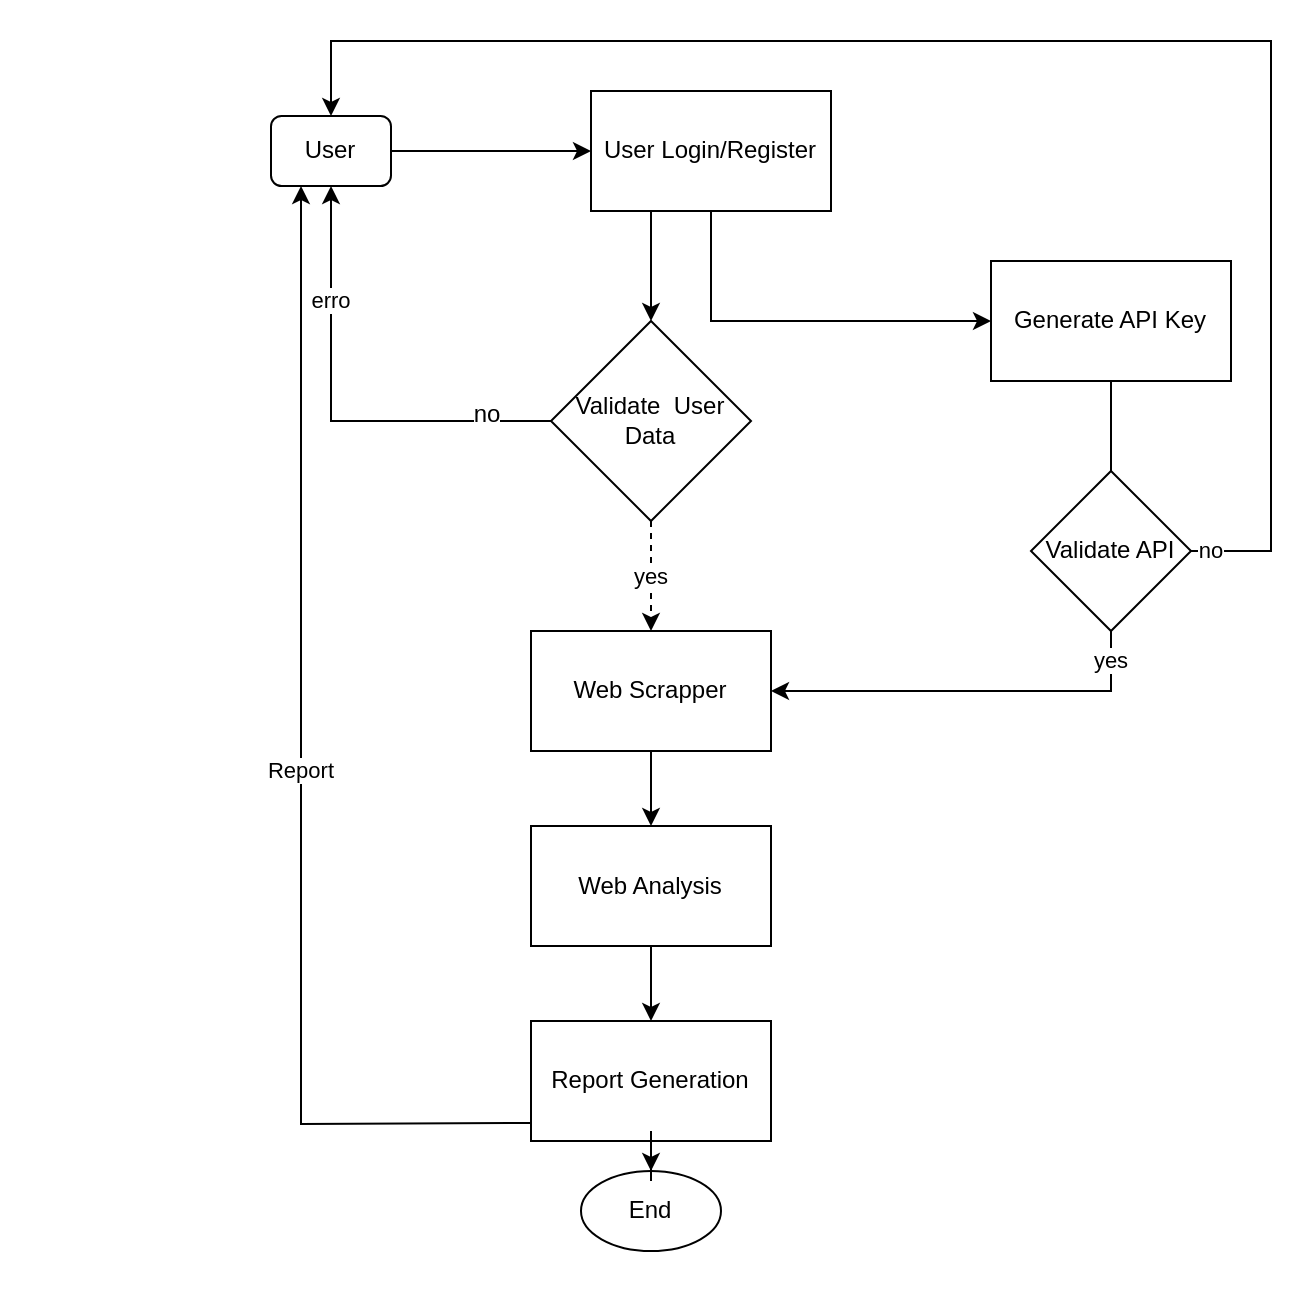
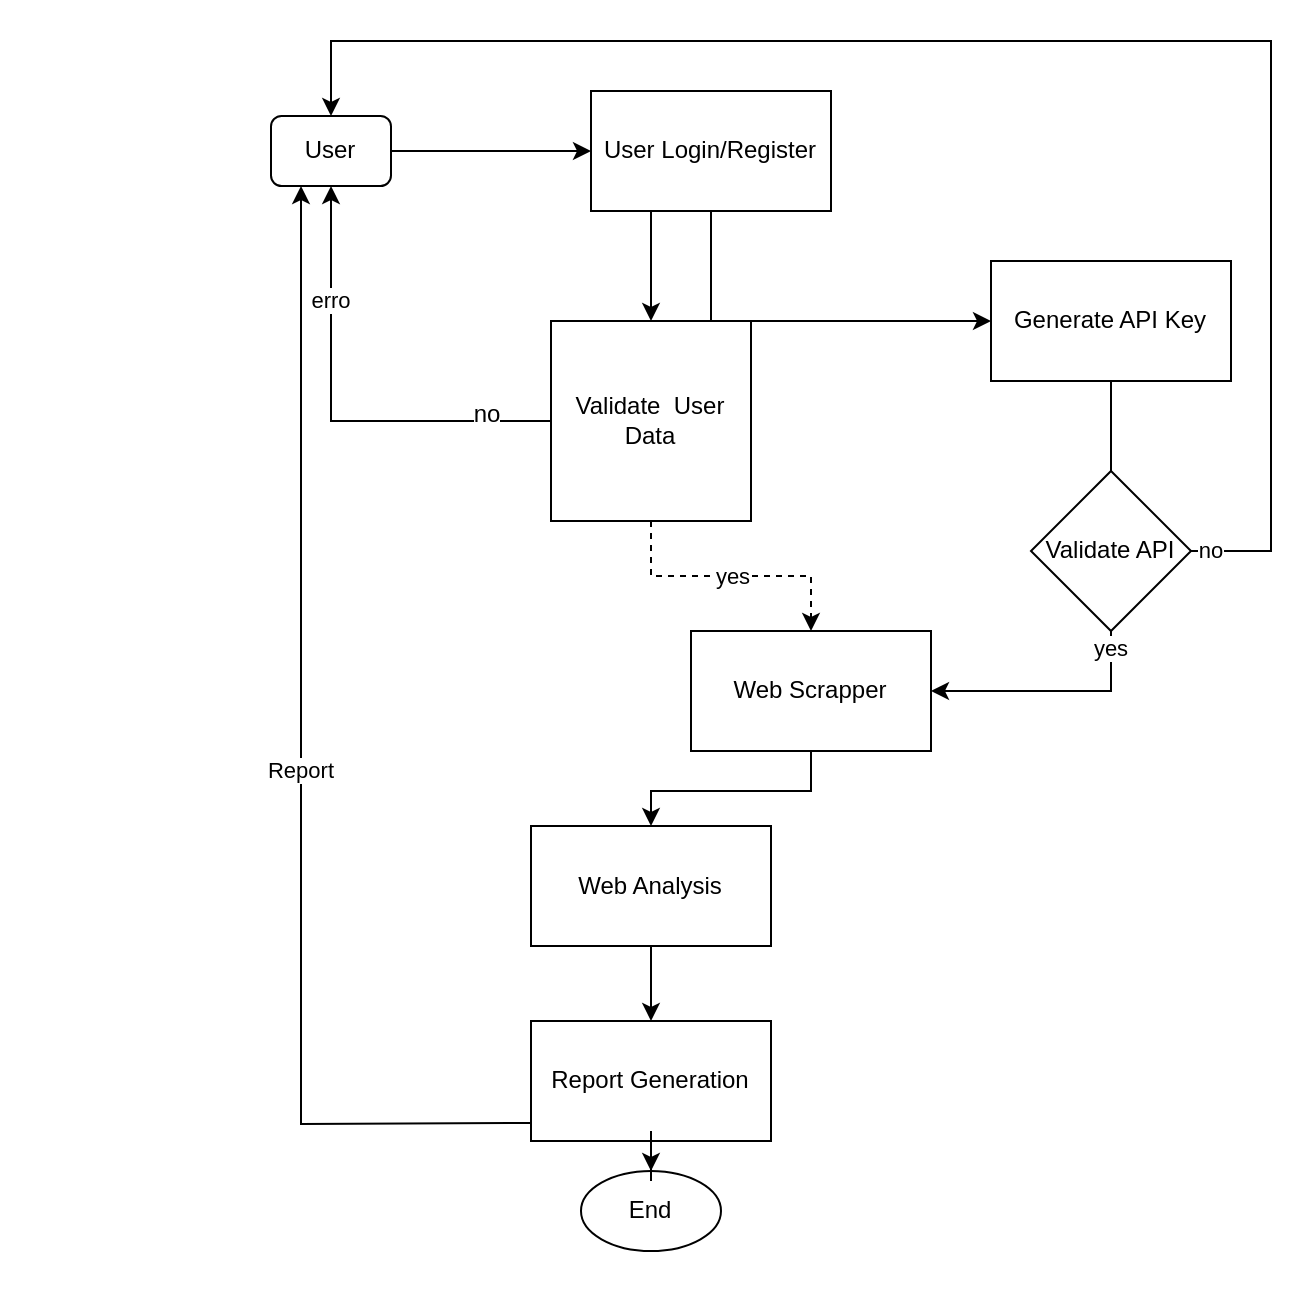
node "Validate User Data": shape diamond -> rectangle
node "Web Scrapper": moved (651, 691) -> (811, 691)
